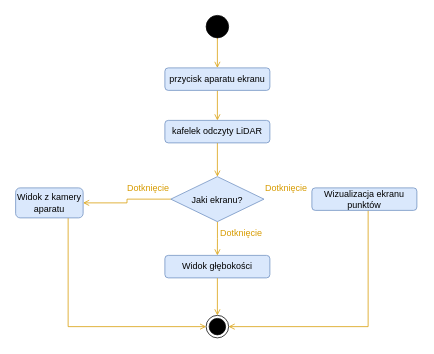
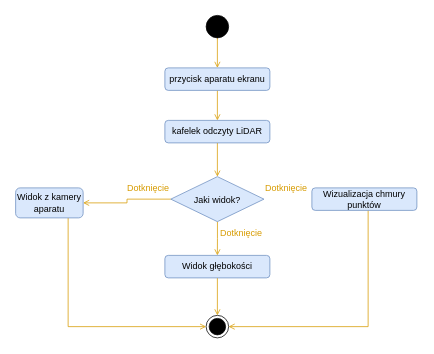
node "Wizualizacja ekranu punktów": label "Wizualizacja ekranu punktów" -> "Wizualizacja chmury punktów"
node "Jaki ekranu?": label "Jaki ekranu?" -> "Jaki widok?"
